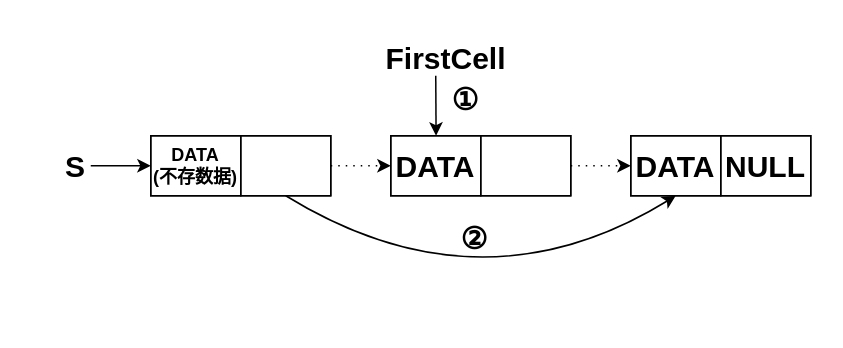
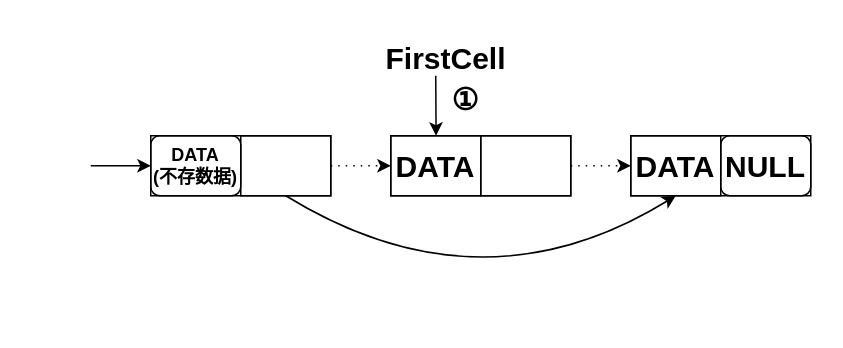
node "S": removed
node "DATA (不存数据)": shape rectangle -> rounded rectangle
node "NULL": shape rectangle -> rounded rectangle
node "②": removed
